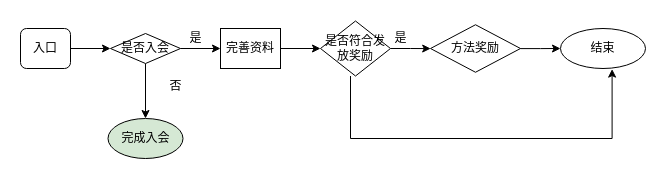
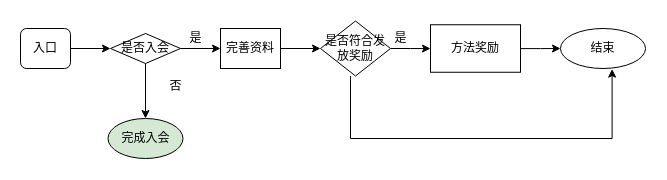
node "方法奖励": shape diamond -> rectangle
